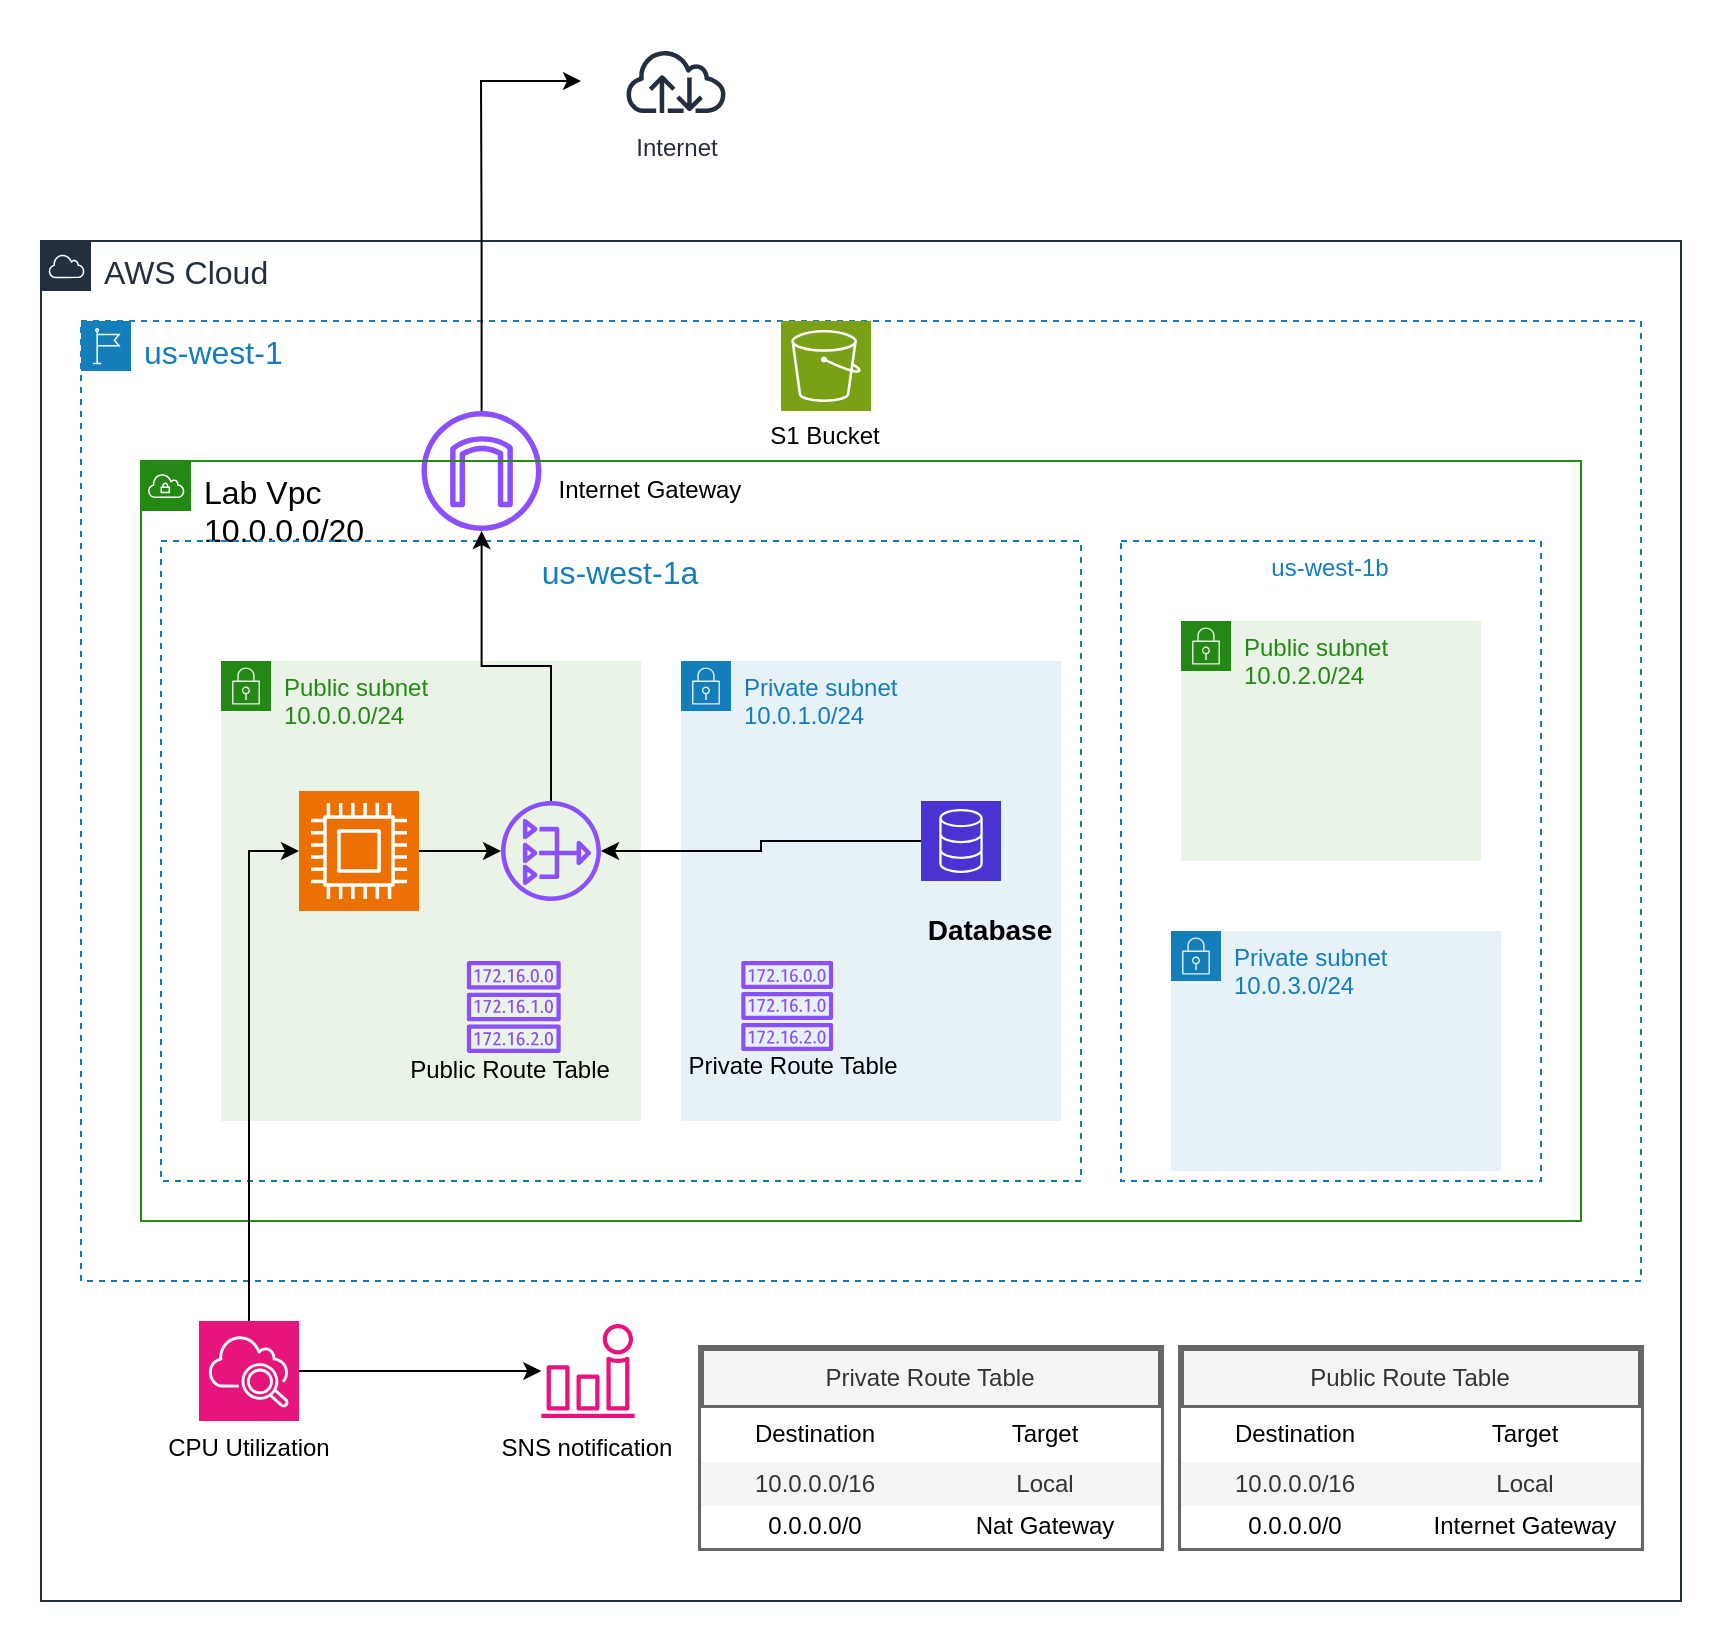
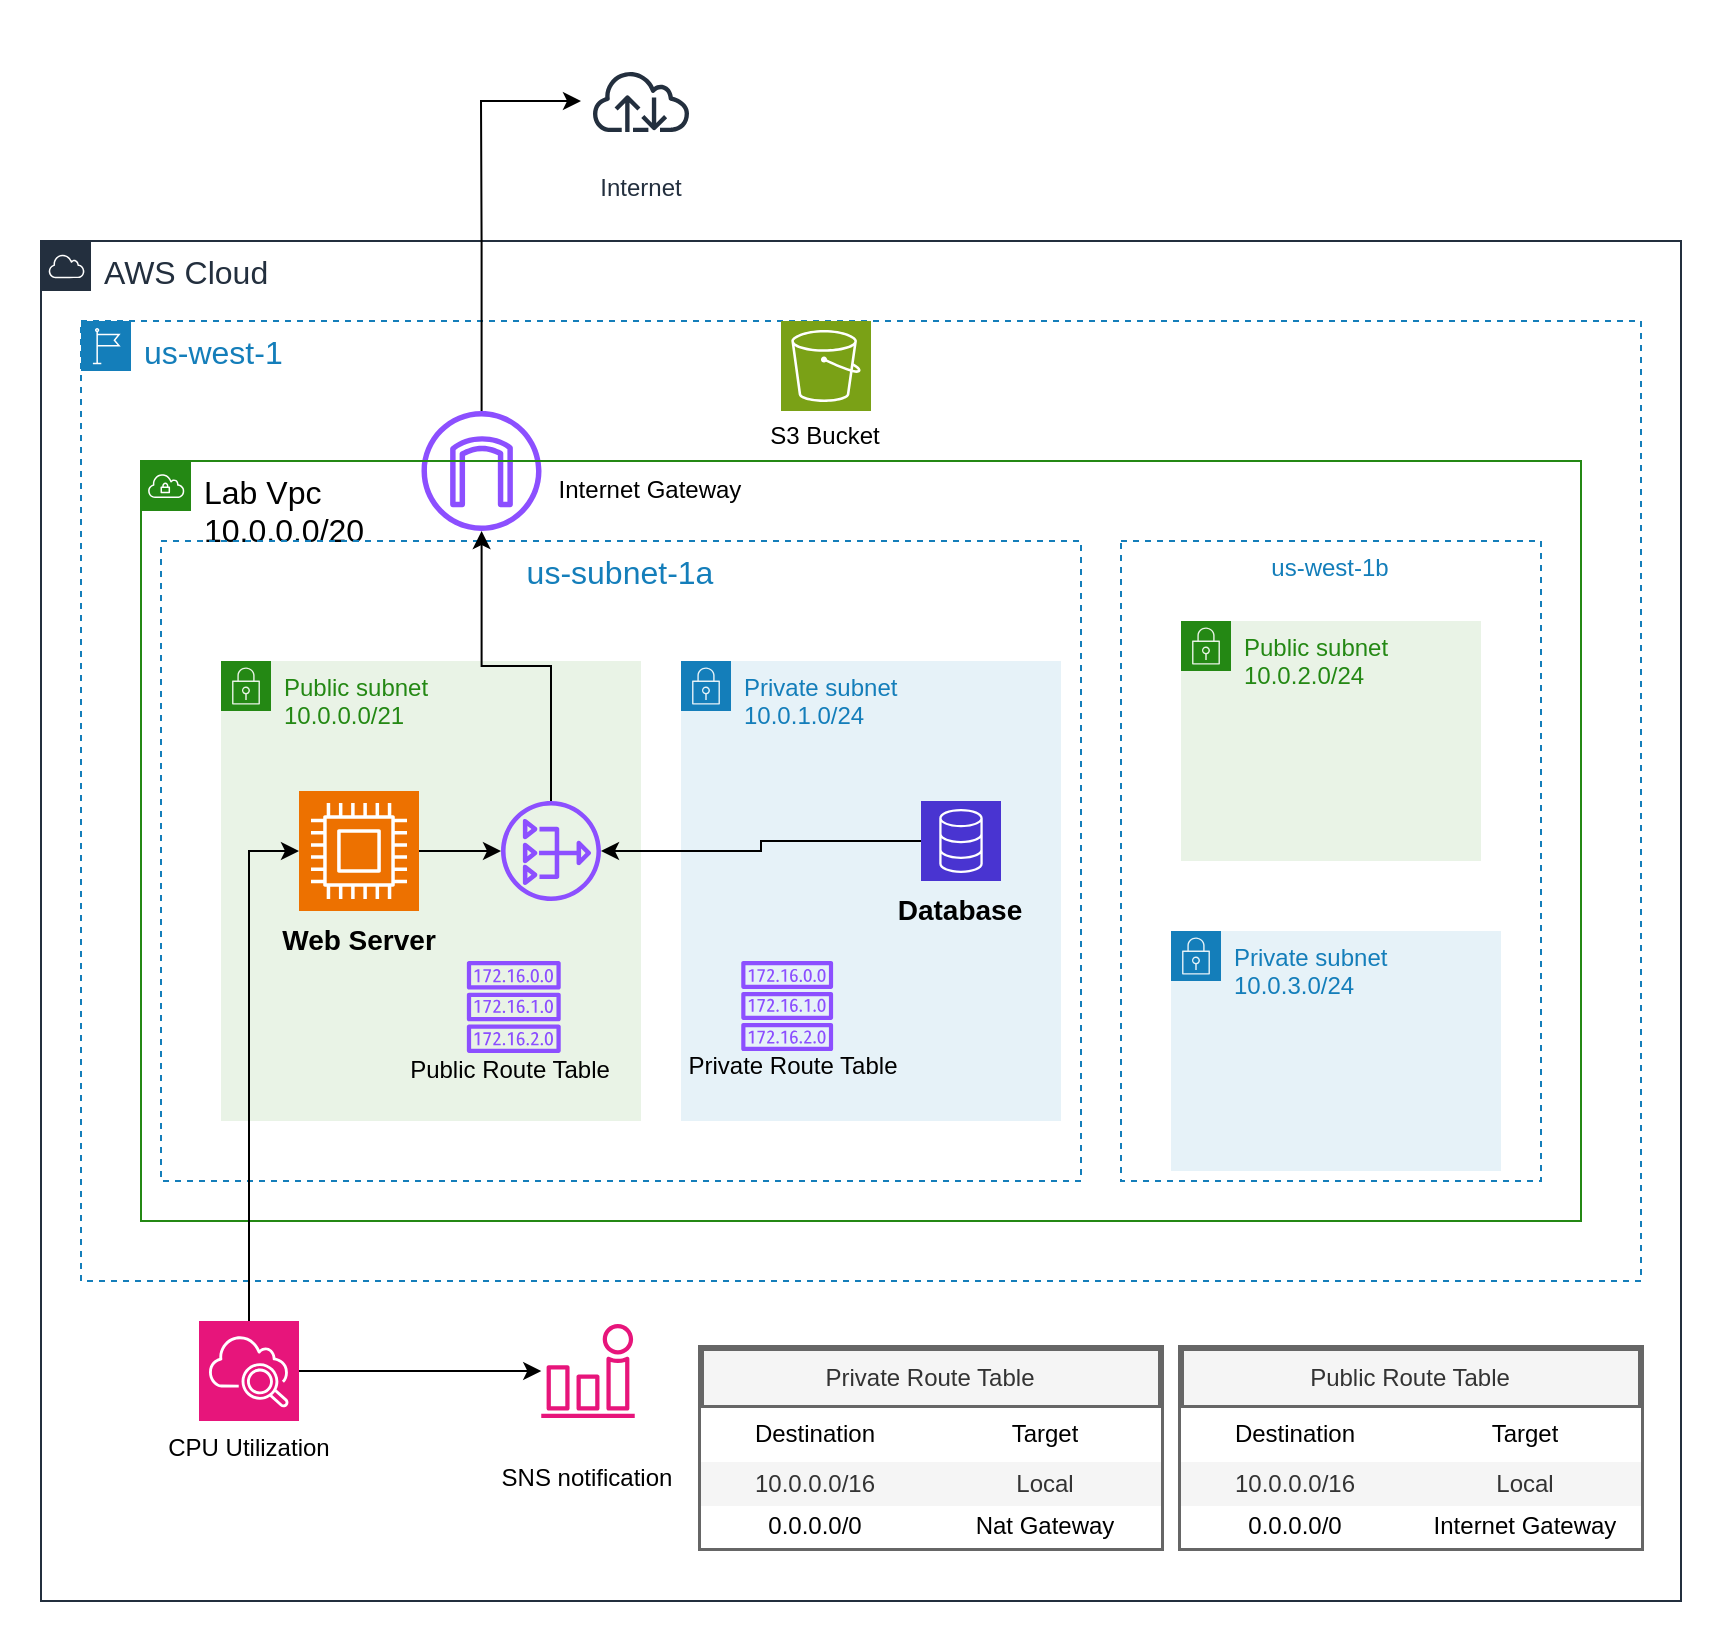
node "Internet": size 190x80 -> 120x120
node "S1 Bucket": label "S1 Bucket" -> "S3 Bucket"
node "us-west-1a": label "us-west-1a" -> "us-subnet-1a"
node "Public subnet 10.0.0.0/24": label "Public subnet 10.0.0.0/24" -> "Public subnet 10.0.0.0/21"
node "Database": moved (991, 931) -> (961, 911)
node "Web Server": added
node "SNS notification": moved (588, 1448) -> (588, 1478)
